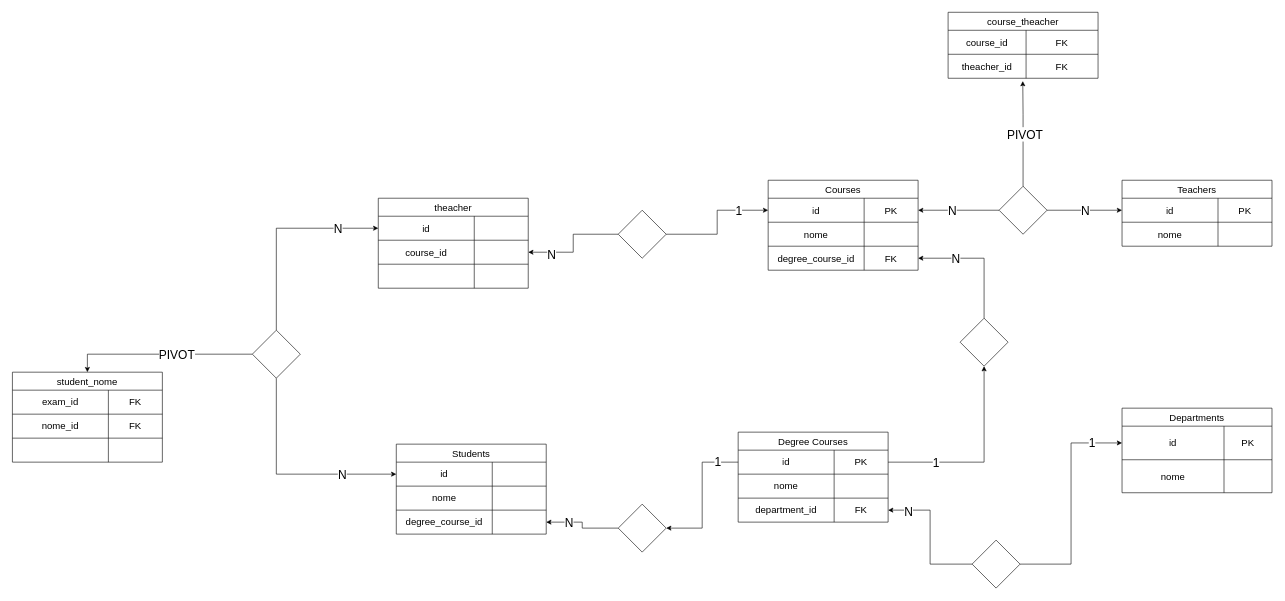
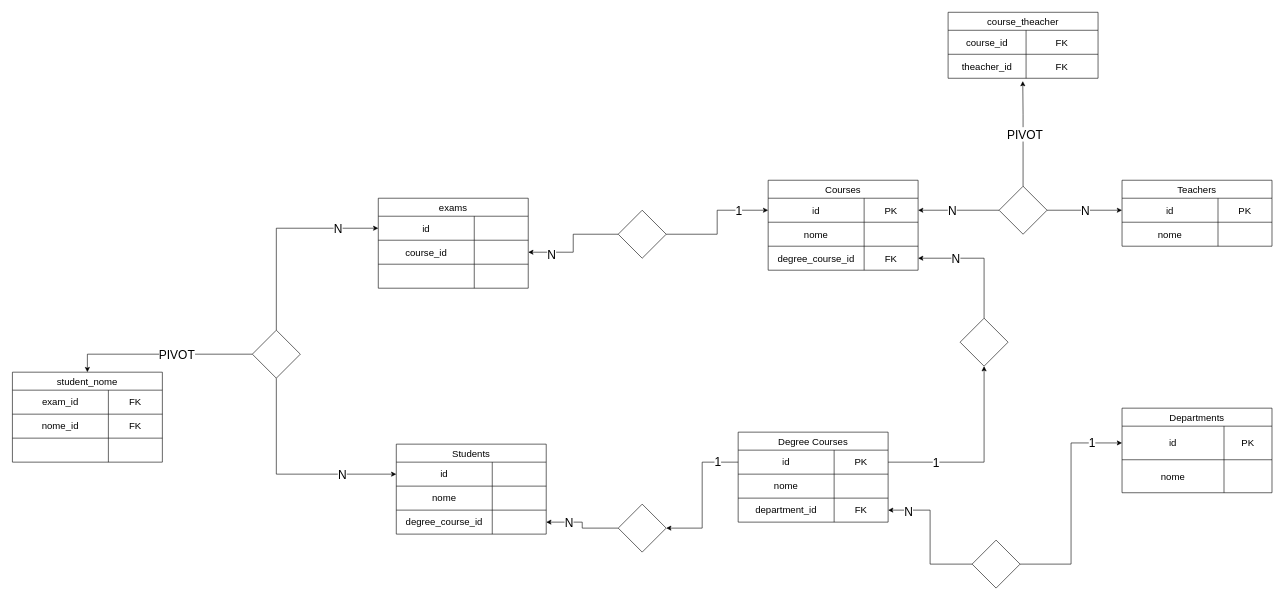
node "theacher": label "theacher" -> "exams"
